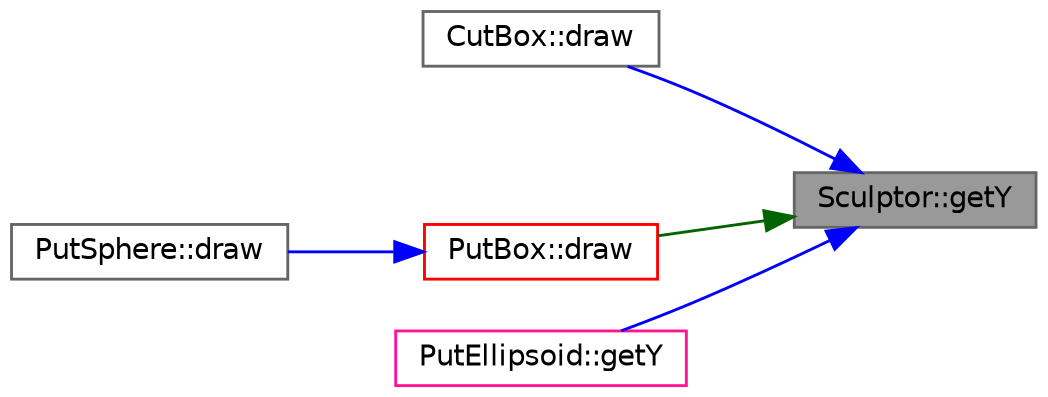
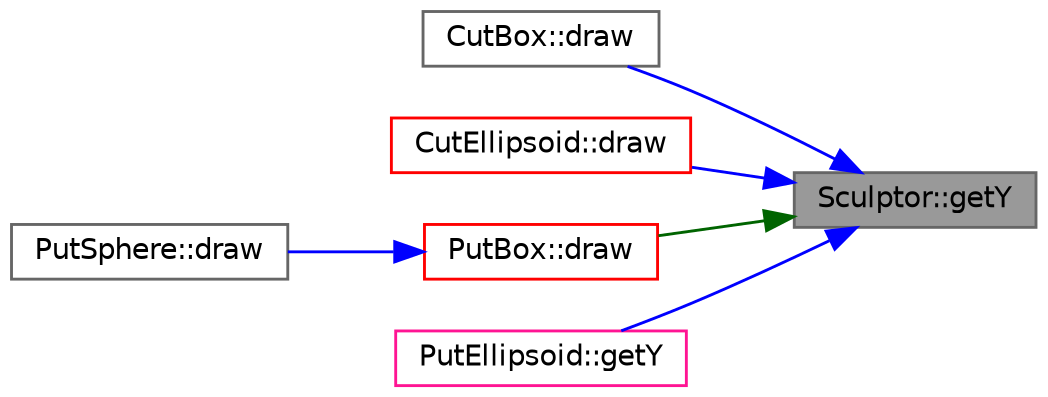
node "CutEllipsoid::draw": added
